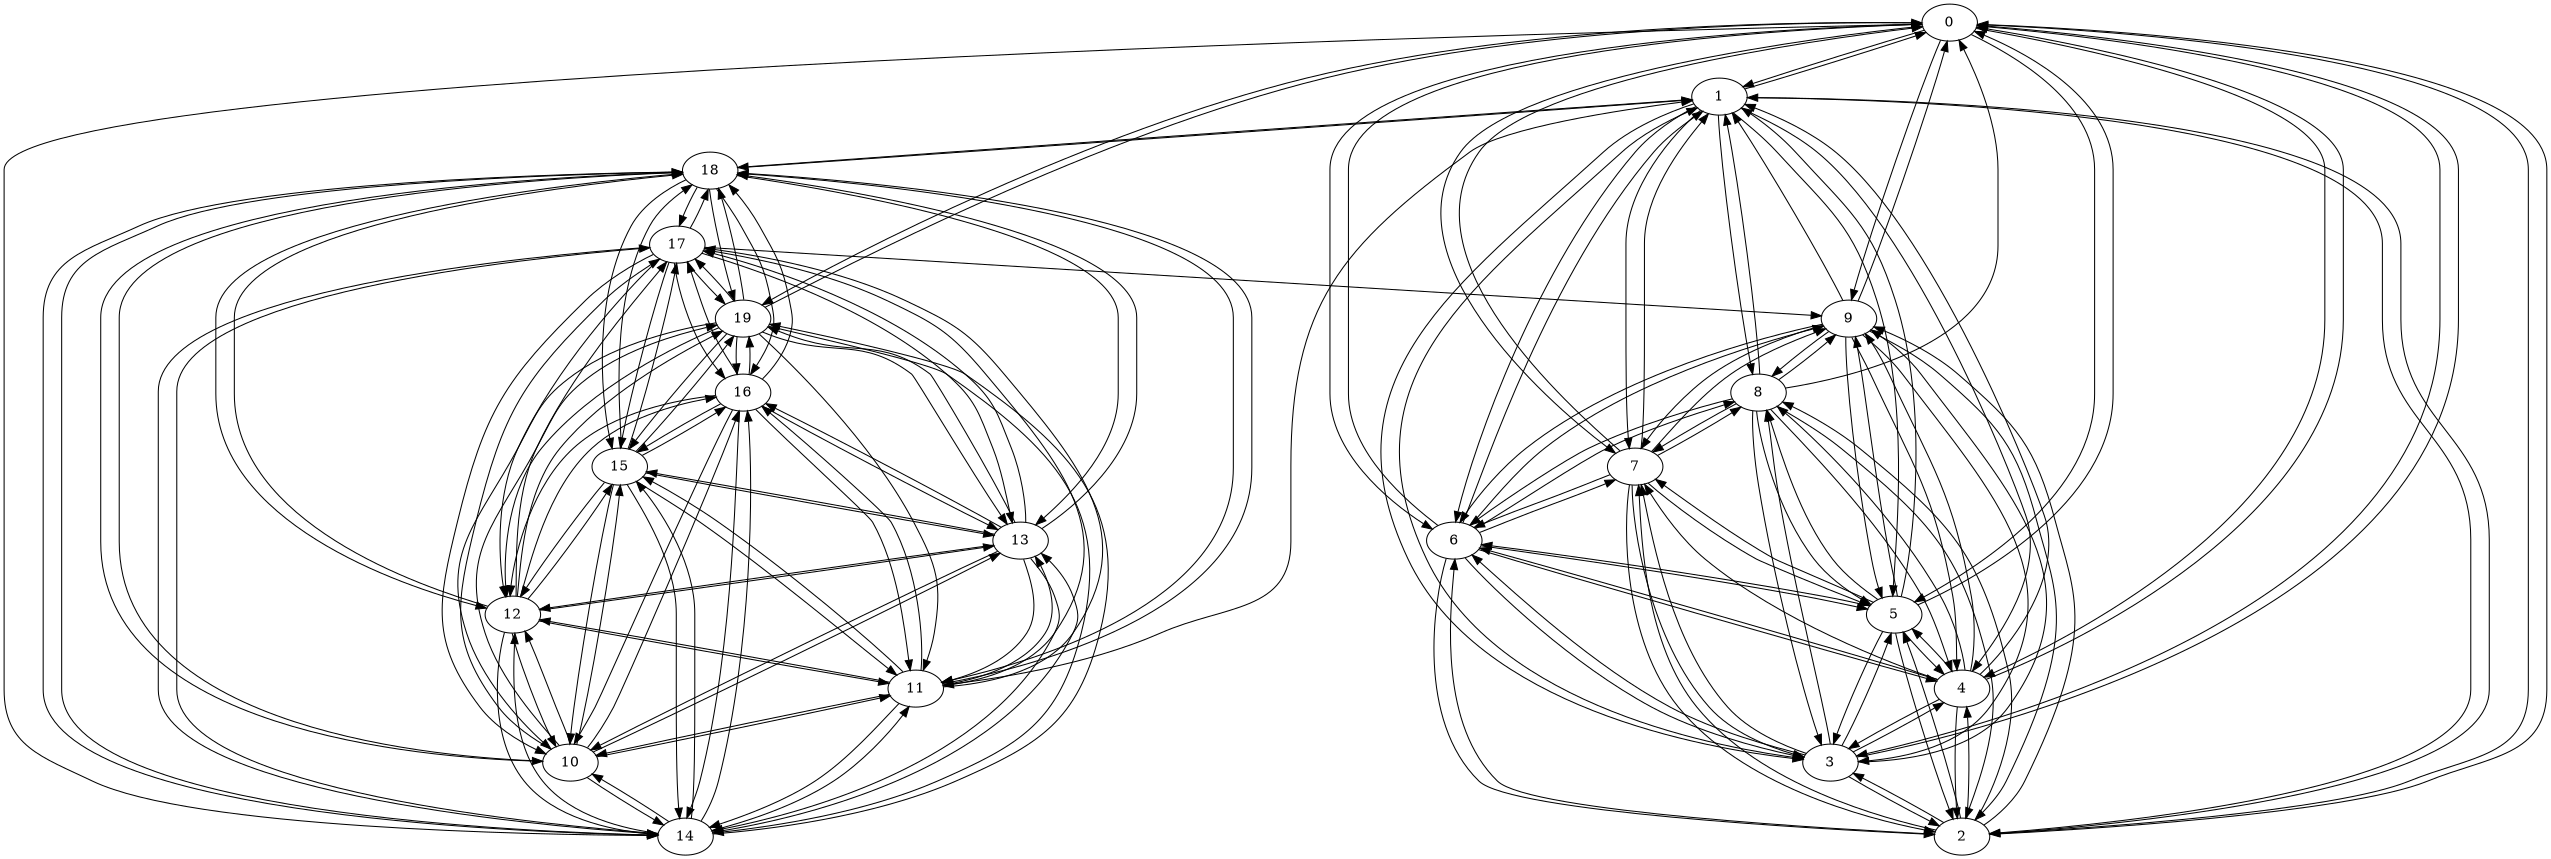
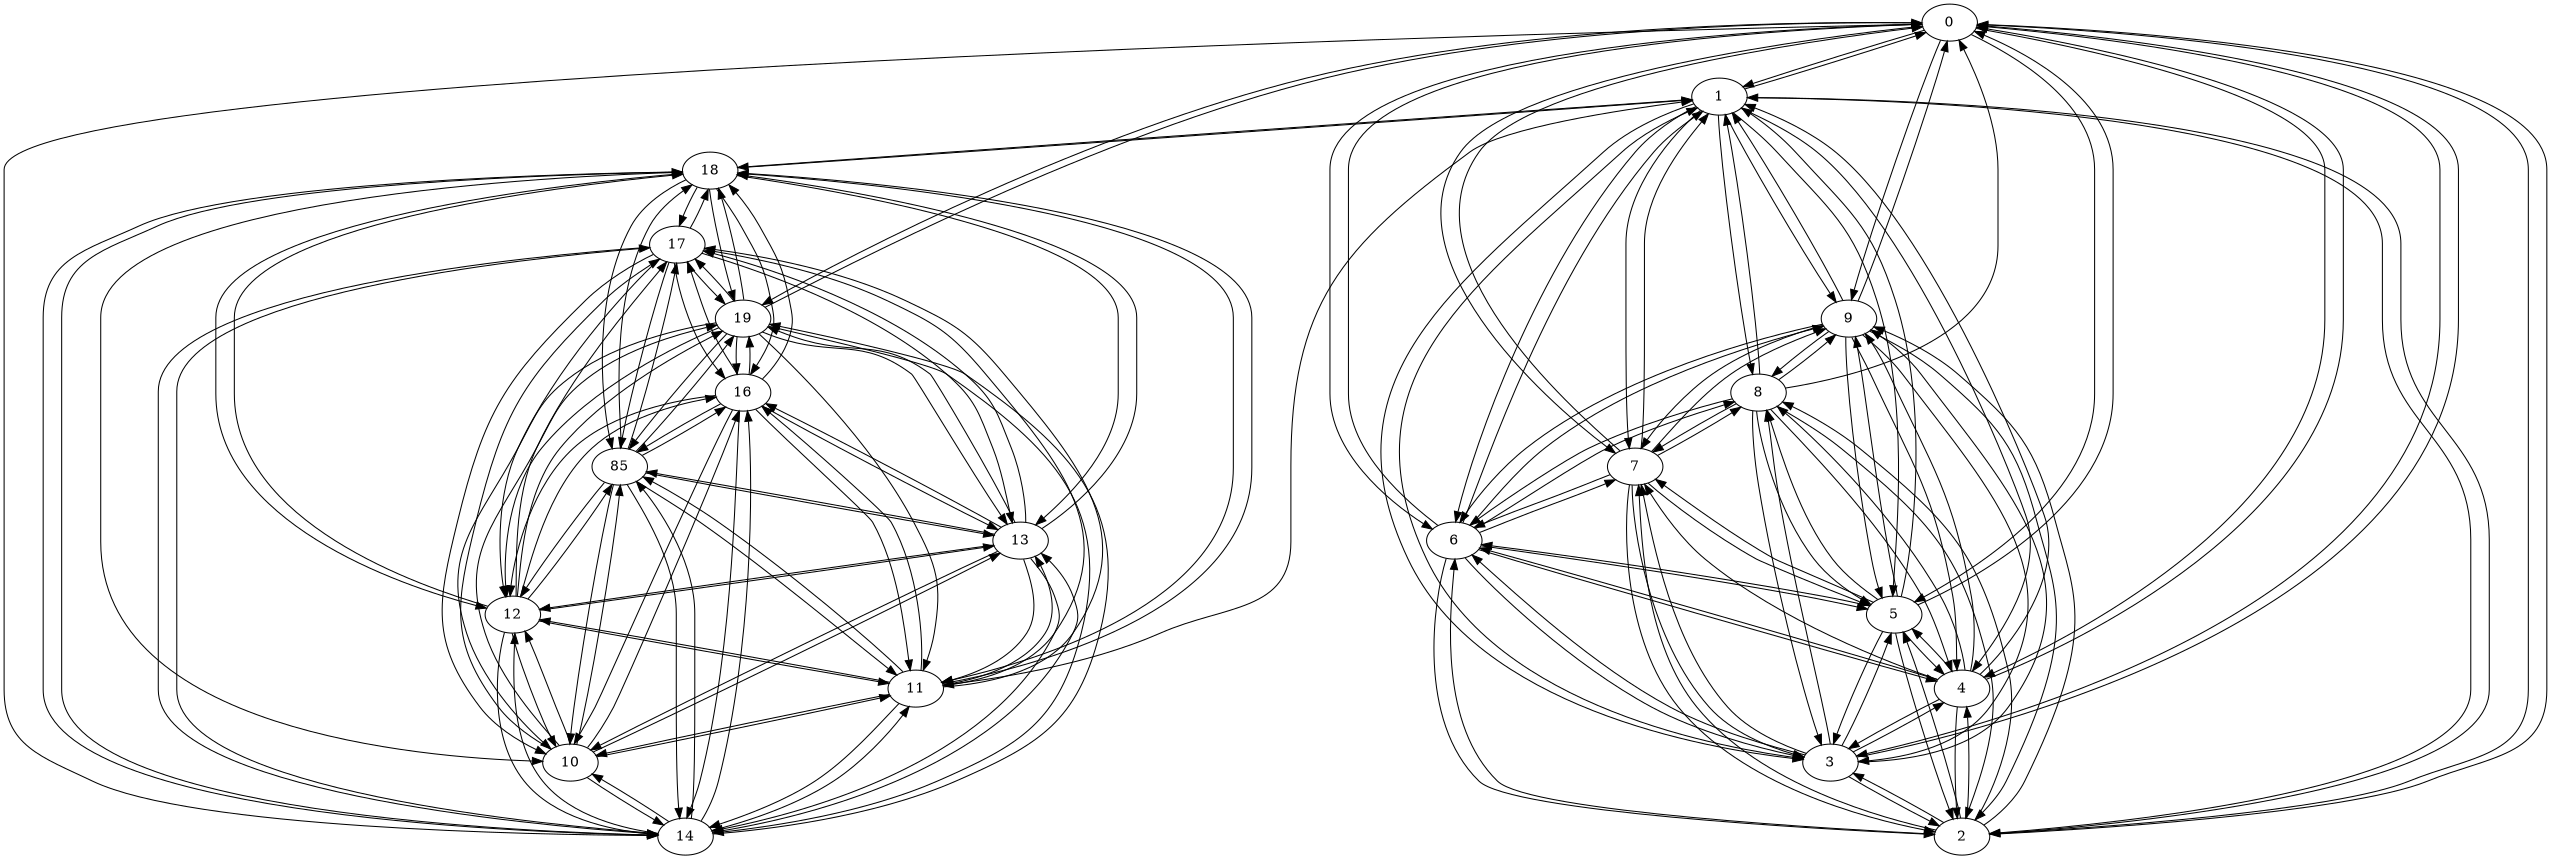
edge "17" -> "9": now "1" -> "9"
edge "10" -> "18": removed
node "15": label "15" -> "85"
